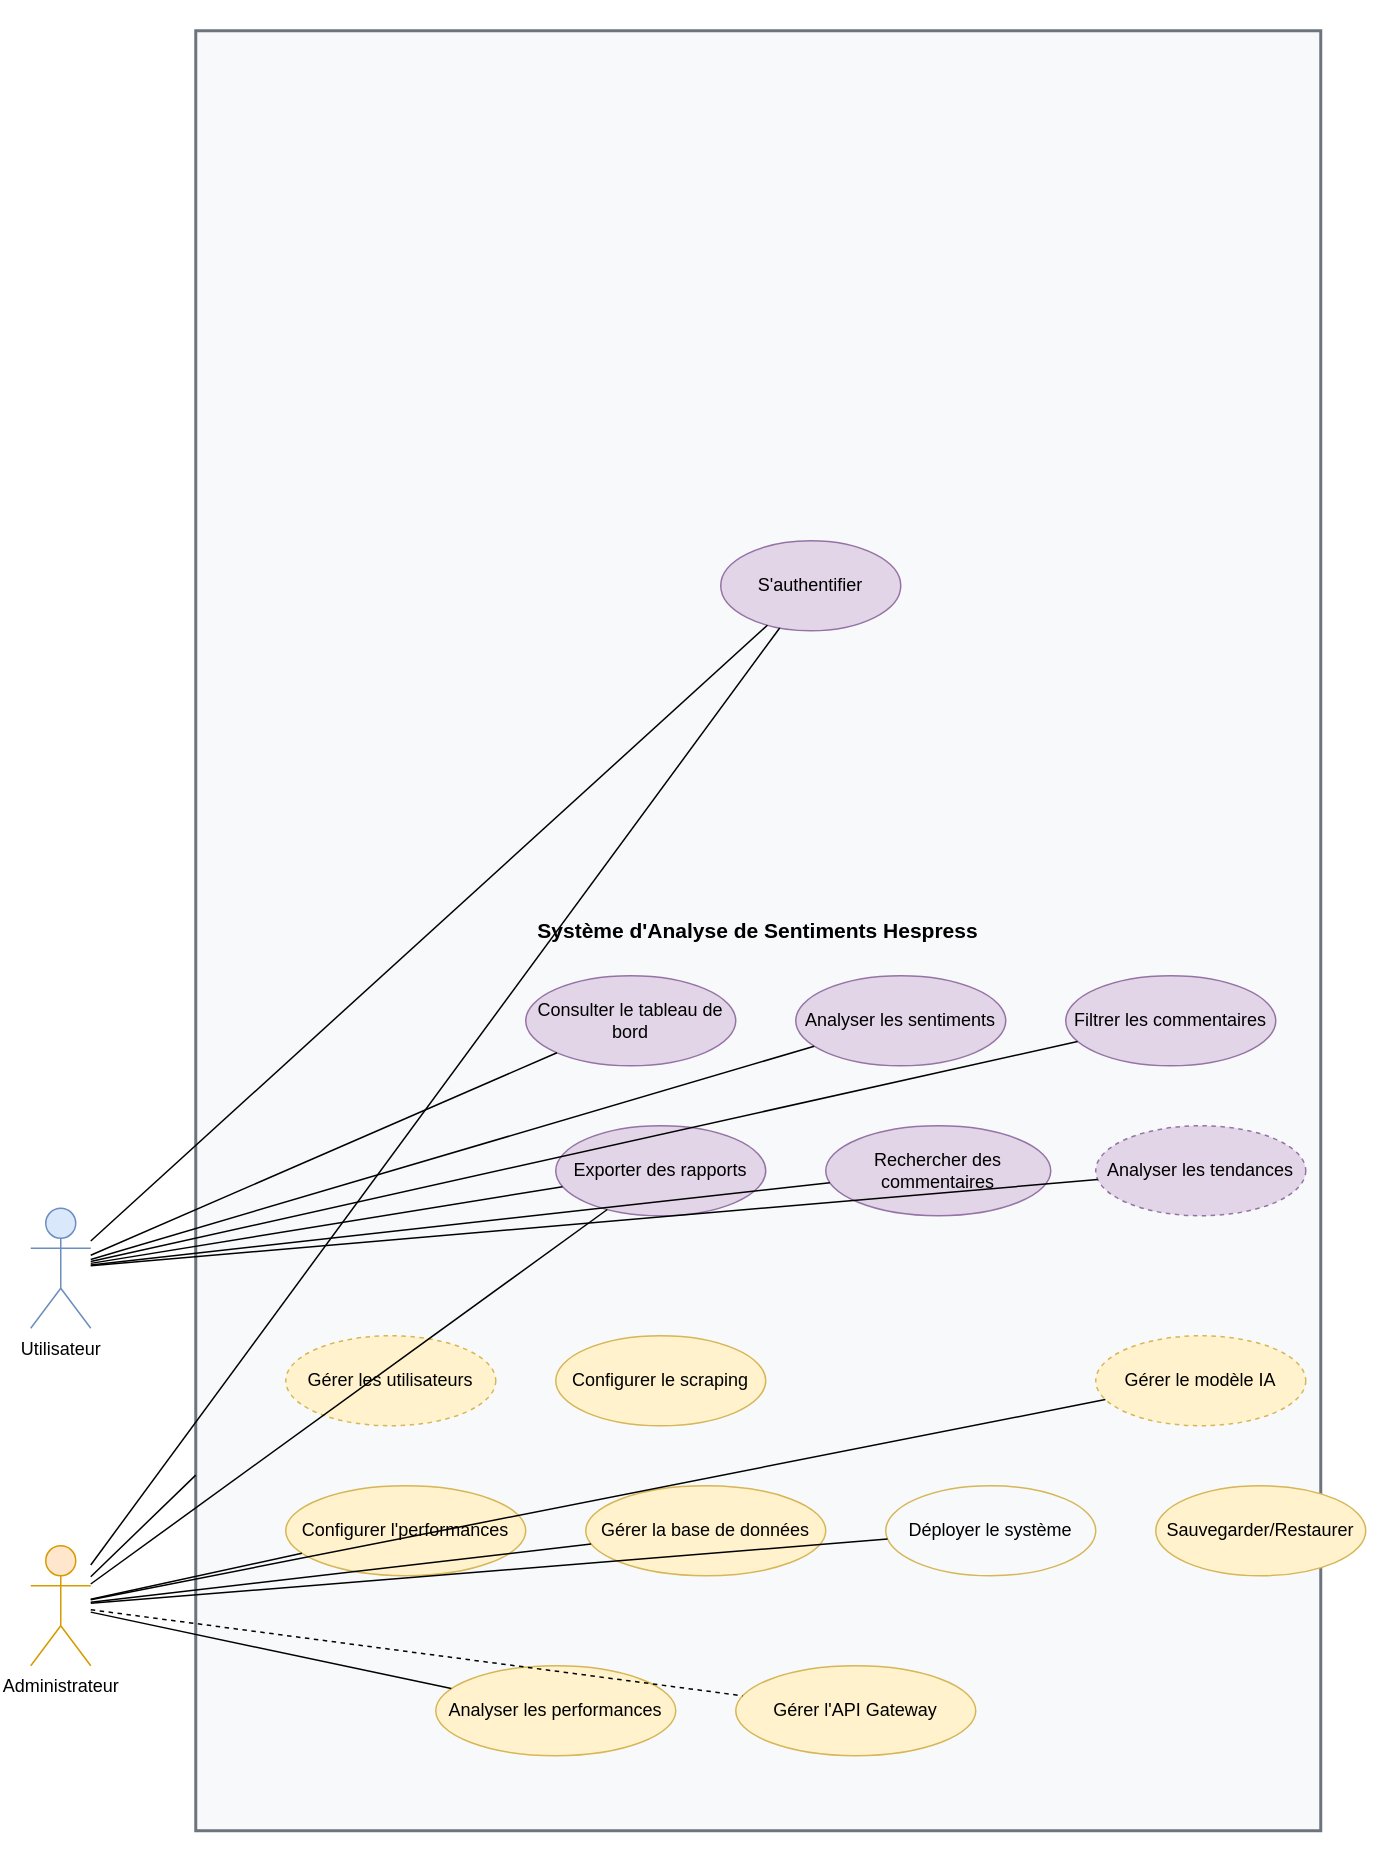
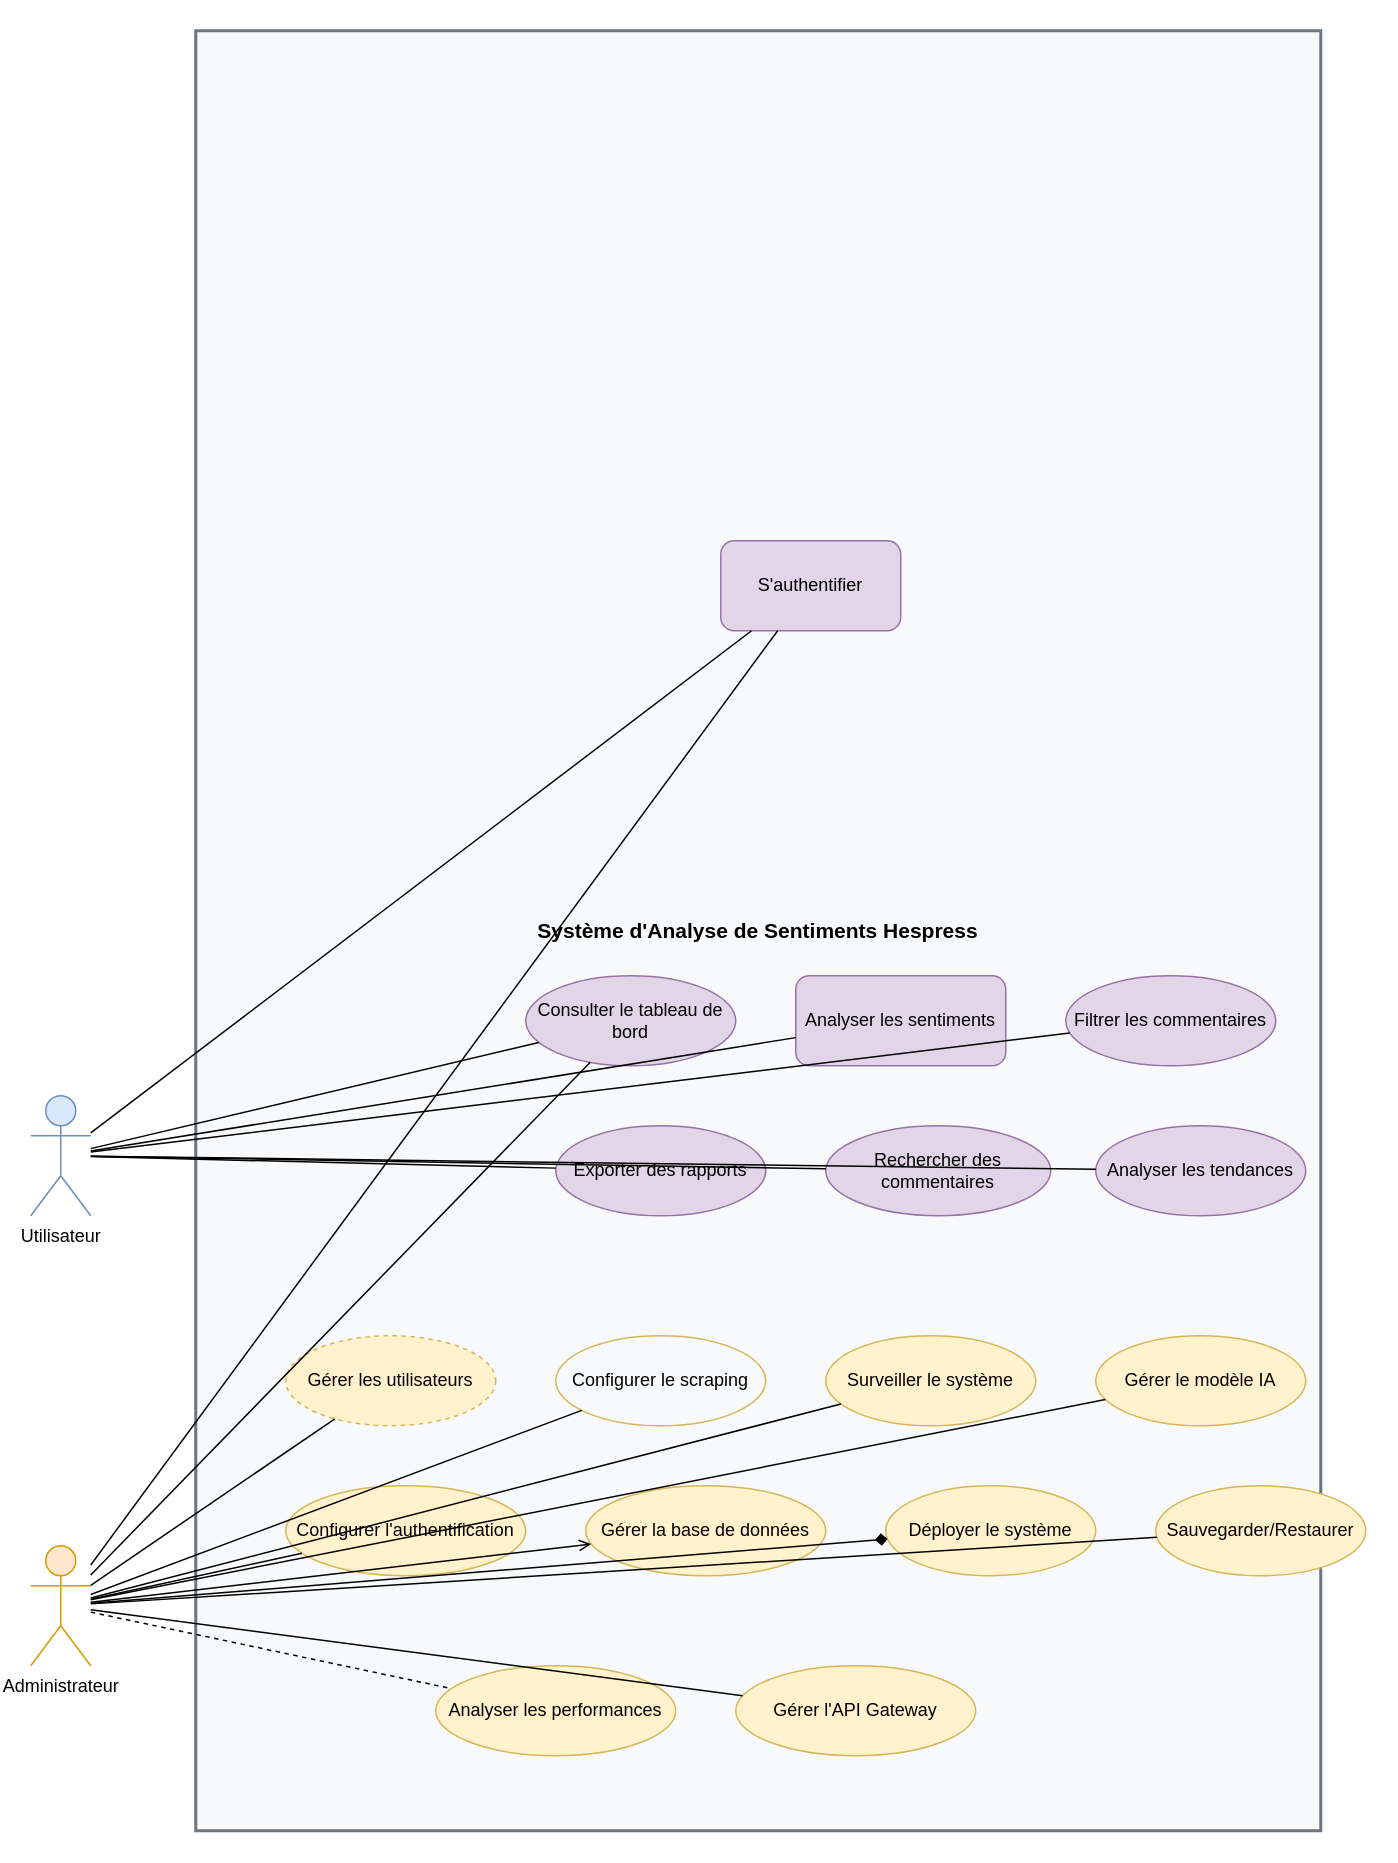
node "S'authentifier": shape ellipse -> rounded rectangle
node "Analyser les sentiments": shape ellipse -> rounded rectangle
node "Analyser les tendances": style dashed -> solid
node "Utilisateur": moved (61, 1268) -> (61, 1156)
edge "Consulter le tableau de bord" -- "Administrateur": added
node "Configurer le scraping": fillcolor #fff2cc -> #f8f9fa
node "Surveiller le système": added
node "Gérer le modèle IA": style dashed -> solid
edge "Exporter des rapports" -- "Administrateur": removed
edge "Gérer les utilisateurs" -- "Administrateur": added
edge "Surveiller le système" -- "Administrateur": added
edge "Configurer le scraping" -- "Administrateur": added
edge "Système d'Analyse de Sentiments Hespress" -- "Administrateur": now "Sauvegarder/Restaurer" -- "Administrateur"
node "Configurer l'performances": label "Configurer l'performances" -> "Configurer l'authentification"
node "Déployer le système": fillcolor #f8f9fa -> #fff2cc
edge "Déployer le système" -- "Administrateur": arrowhead none -> diamond
edge "Gérer la base de données" -- "Administrateur": arrowhead none -> open
edge "Administrateur" -- "Analyser les performances": style solid -> dashed
edge "Administrateur" -- "Gérer l'API Gateway": style dashed -> solid
